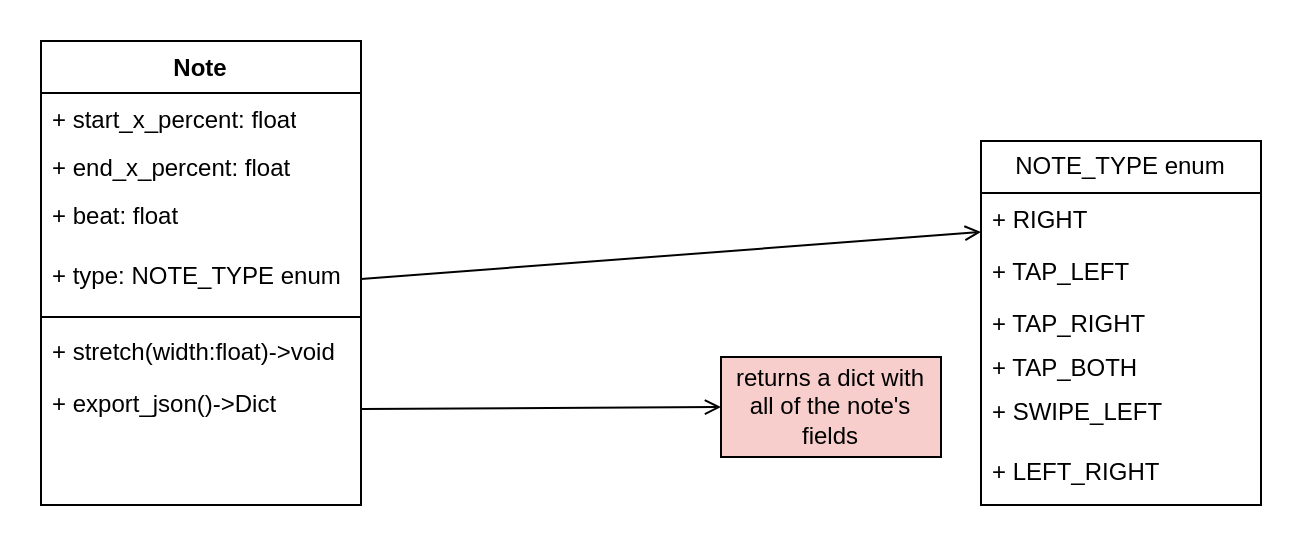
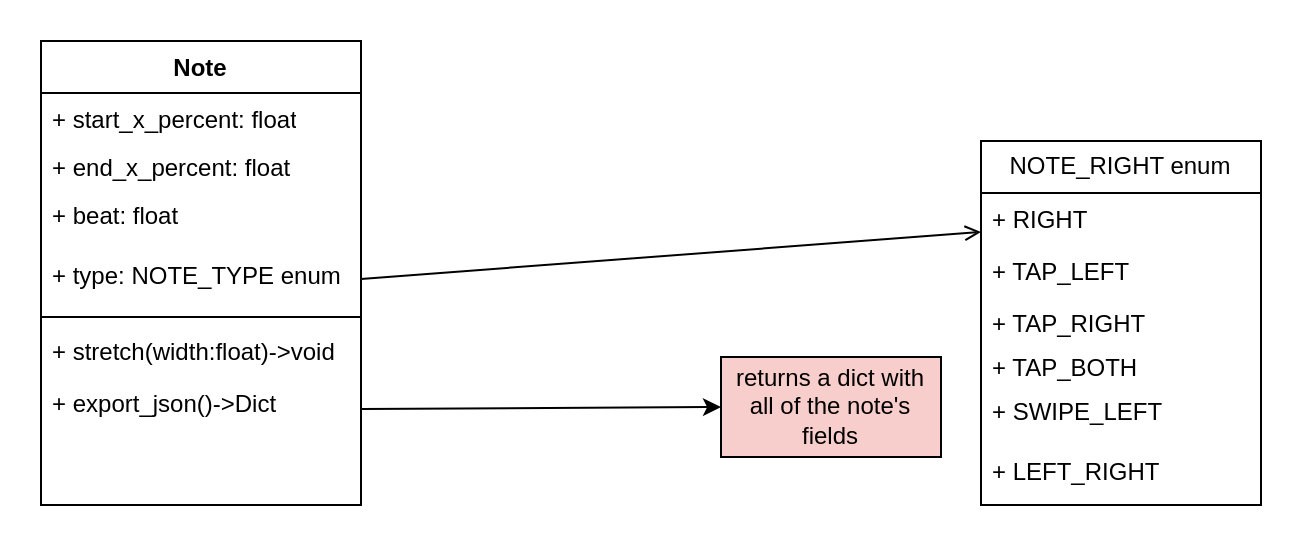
node "NOTE_TYPE enum": label "NOTE_TYPE enum" -> "NOTE_RIGHT enum"
edge "+ export_json()->Dict" -> "returns a dict with all of the note's fields": arrowhead open -> classic
